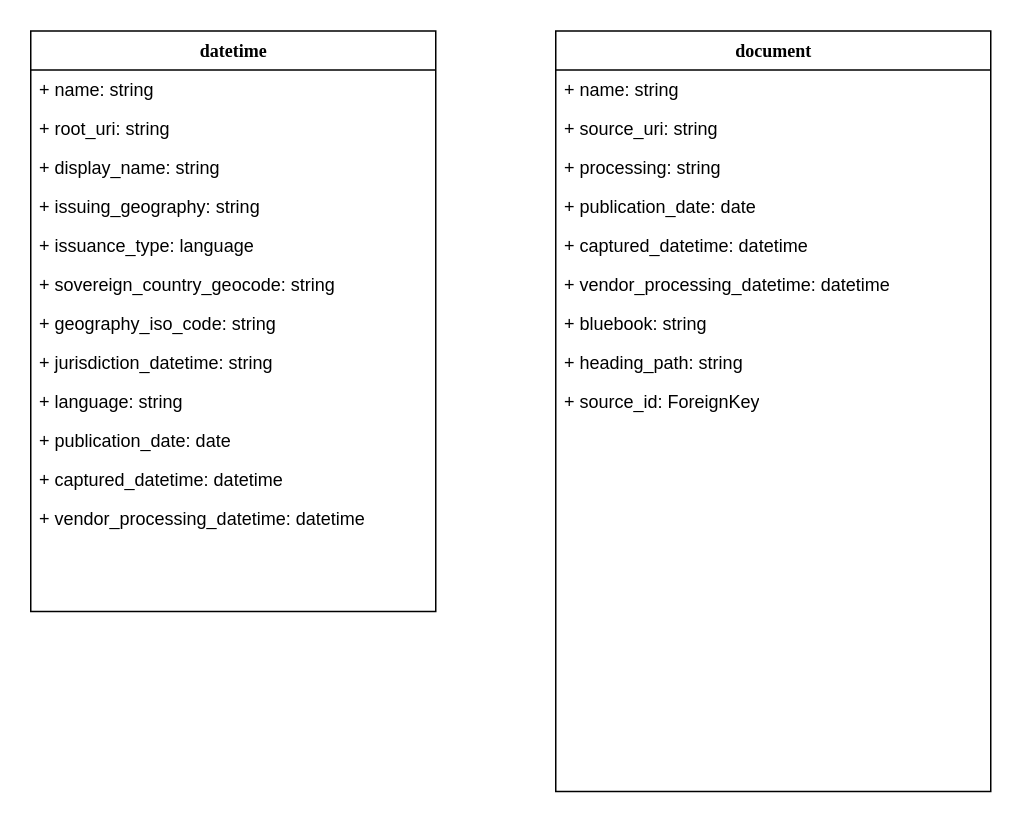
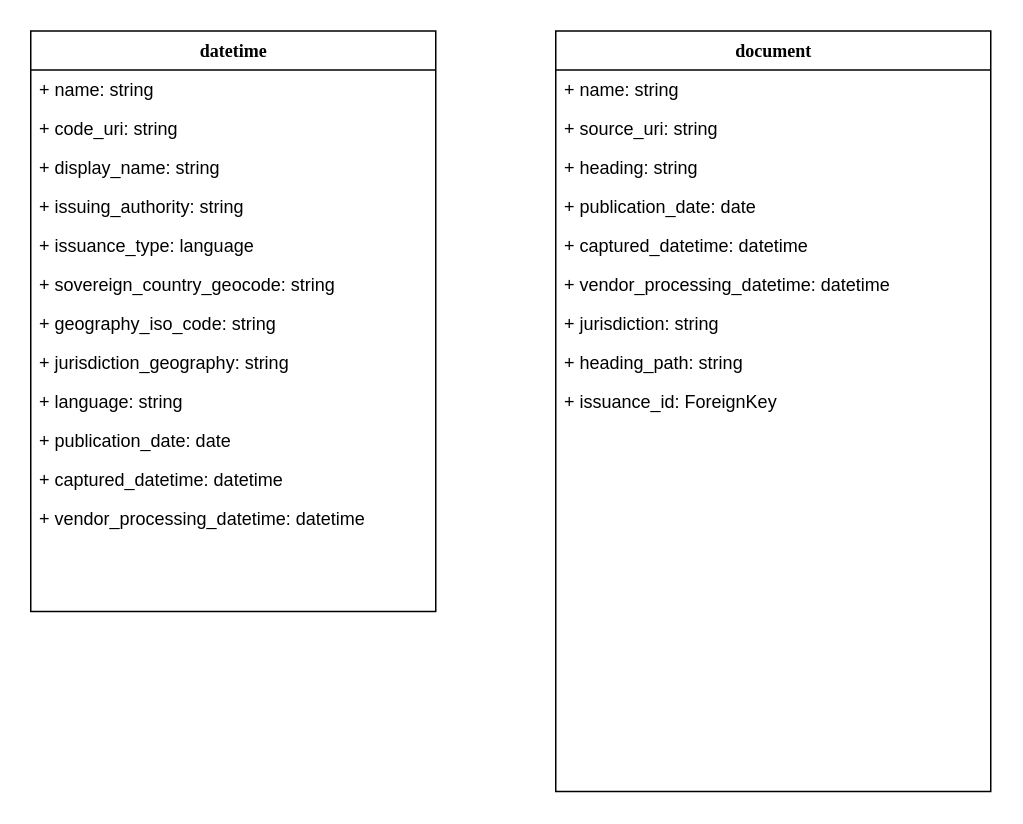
node "+ root_uri: string": label "+ root_uri: string" -> "+ code_uri: string"
node "+ processing: string": label "+ processing: string" -> "+ heading: string"
node "+ issuing_geography: string": label "+ issuing_geography: string" -> "+ issuing_authority: string"
node "+ bluebook: string": label "+ bluebook: string" -> "+ jurisdiction: string"
node "+ jurisdiction_datetime: string": label "+ jurisdiction_datetime: string" -> "+ jurisdiction_geography: string"
node "+ source_id: ForeignKey": label "+ source_id: ForeignKey" -> "+ issuance_id: ForeignKey"
